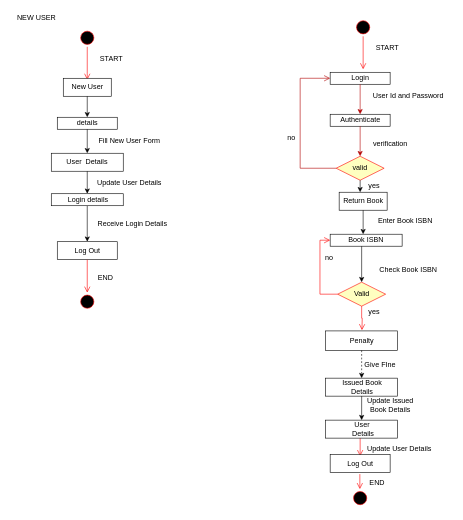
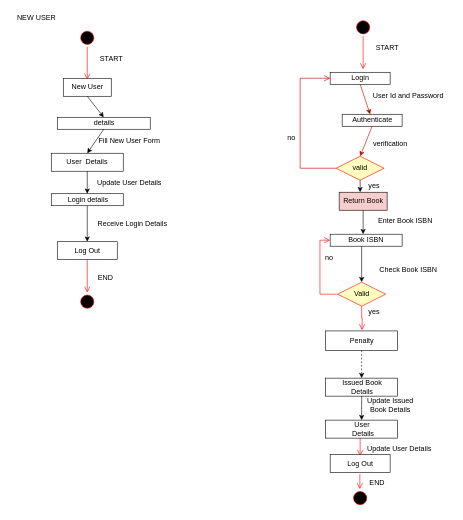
node "Authenticate": moved (360, 120) -> (372, 120)
node "details": size 60x12 -> 93x12
node "Return Book": fillcolor #ffffff -> #f8cecc
node "Give FIne": removed
